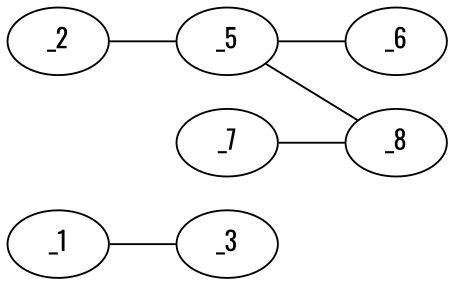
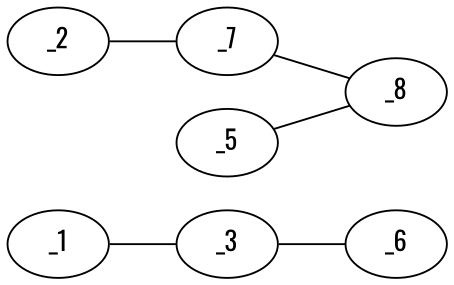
edge "_2" -- "_5": now "_2" -- "_7"
edge "_5" -- "_6": now "_3" -- "_6"
